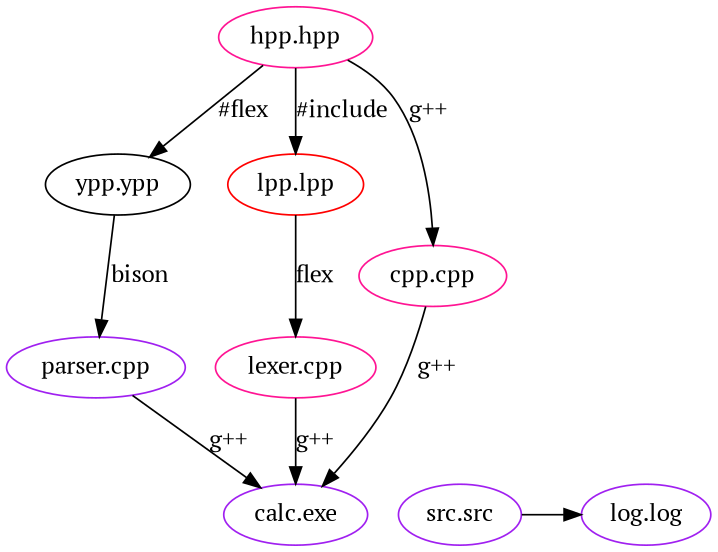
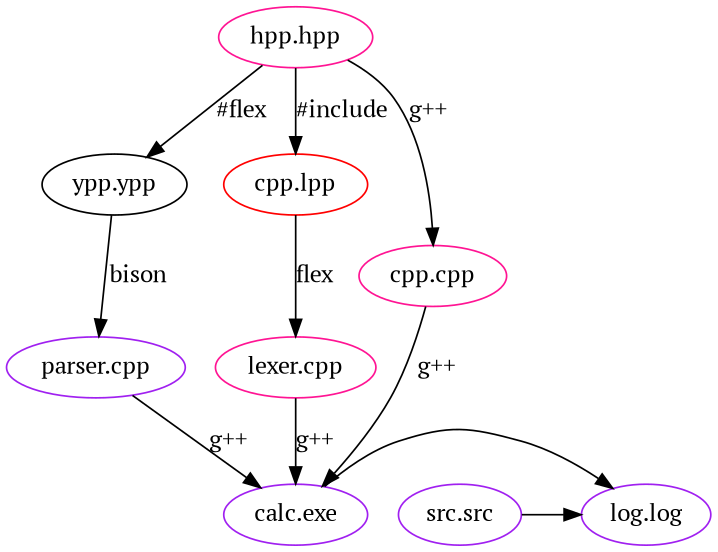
node "lpp.lpp": label "lpp.lpp" -> "cpp.lpp"
edge "calc.exe" -> "log.log": added
